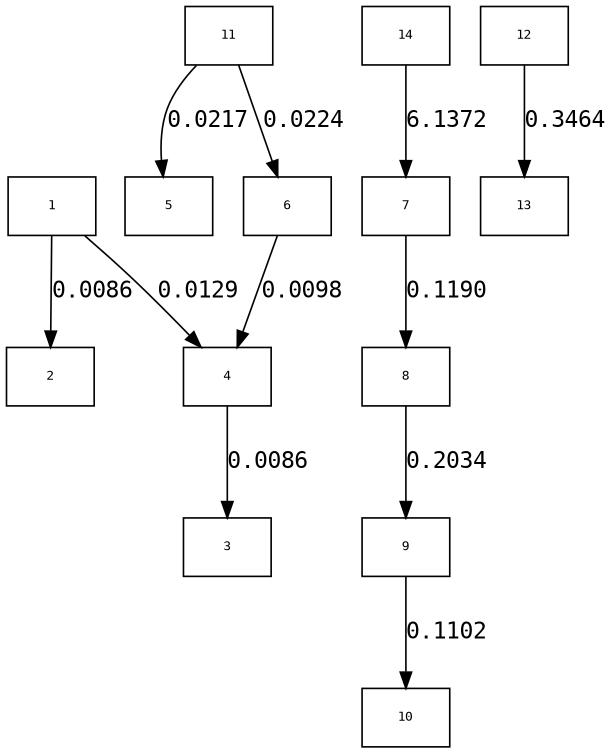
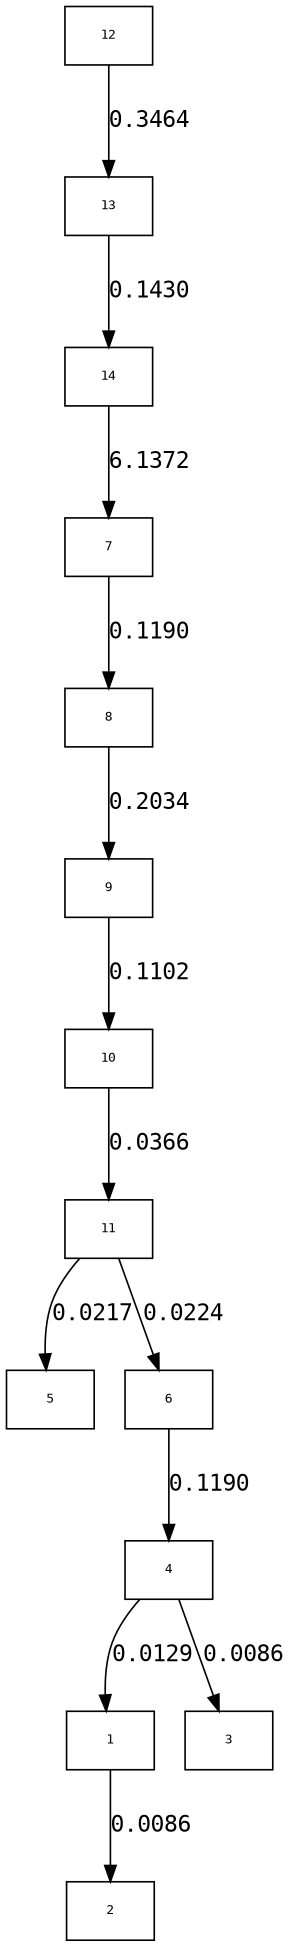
edge "13" -> "14": added, label "0.1430"
edge "1" -> "4": reversed
edge "6" -> "4": label "0.0098" -> "0.1190"
edge "10" -> "11": added, label "0.0366"
